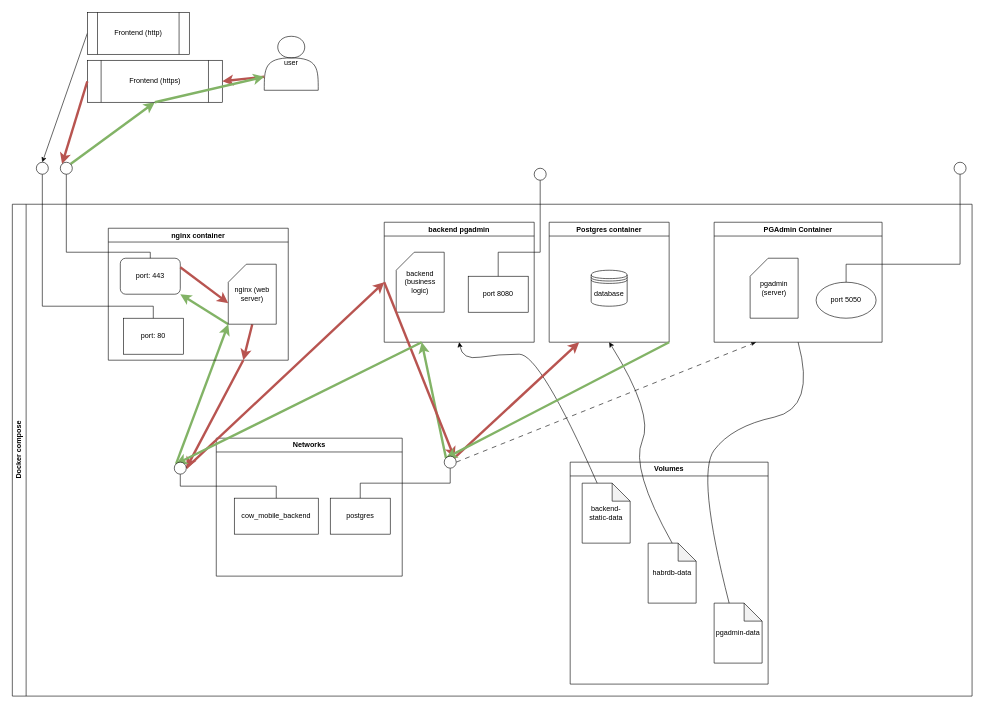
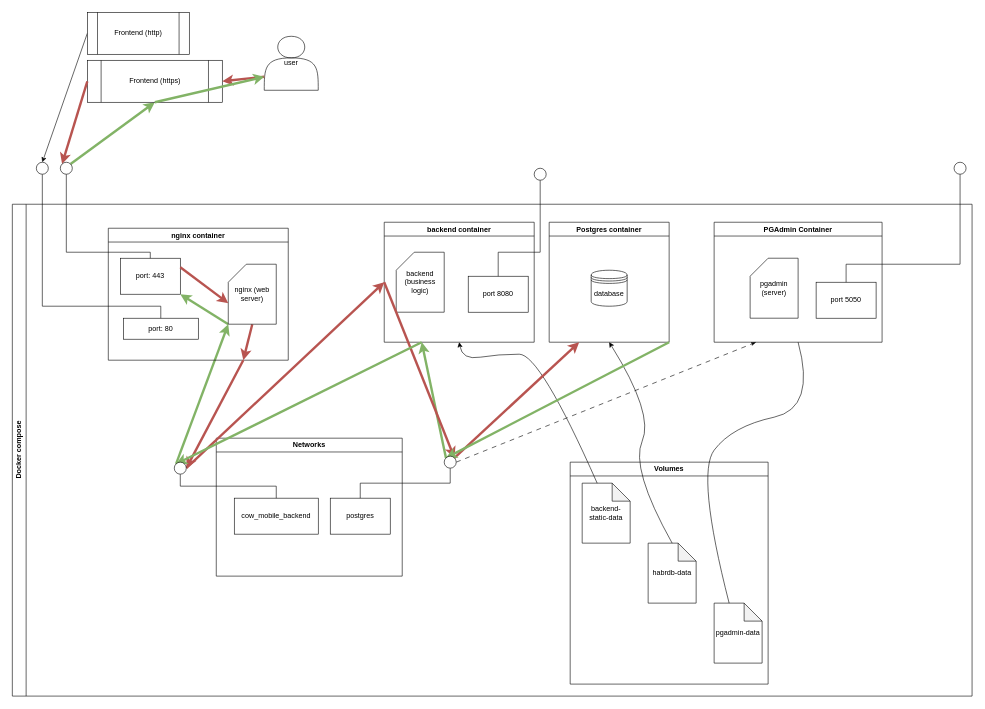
node "backend pgadmin": label "backend pgadmin" -> "backend container"
node "port: 443": shape rounded rectangle -> rectangle
node "port 5050": shape ellipse -> rectangle
node "port: 80": size 60x36 -> 75x21
